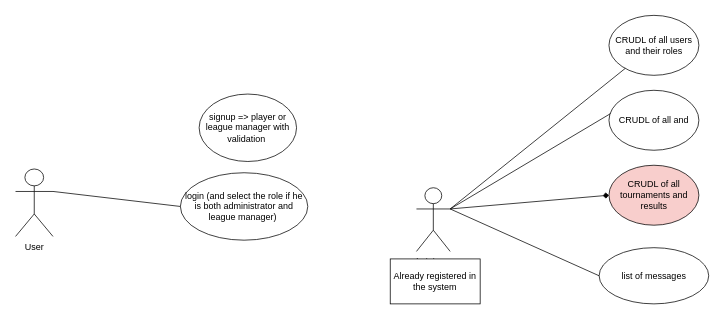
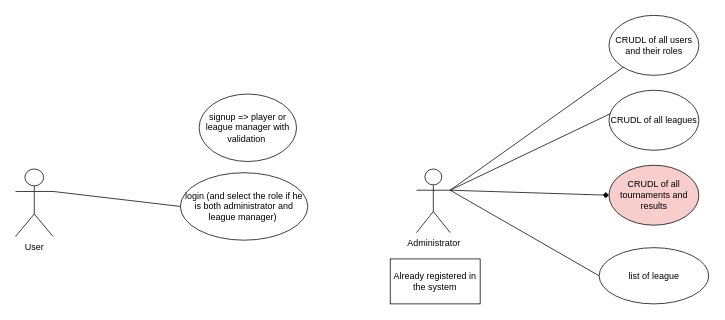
node "CRUDL of all and": label "CRUDL of all and" -> "CRUDL of all leagues"
node "Administrator": moved (434, 220) -> (434, 201)
node "list of messages": label "list of messages" -> "list of league"
